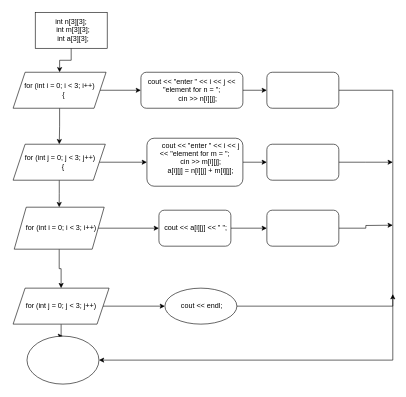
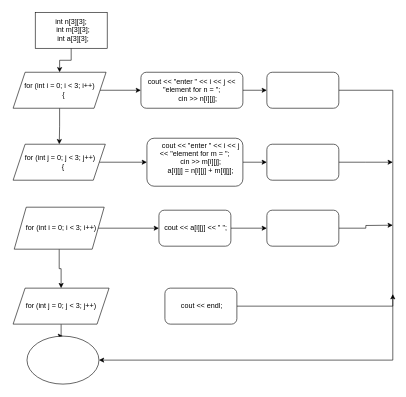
edge "for (int j = 0; j < 3; j++) {" -> "for (int i = 0; i < 3; i++)": removed
edge "for (int j = 0; j < 3; j++)" -> "cout << endl;": removed
node "cout << endl;": shape ellipse -> rounded rectangle
